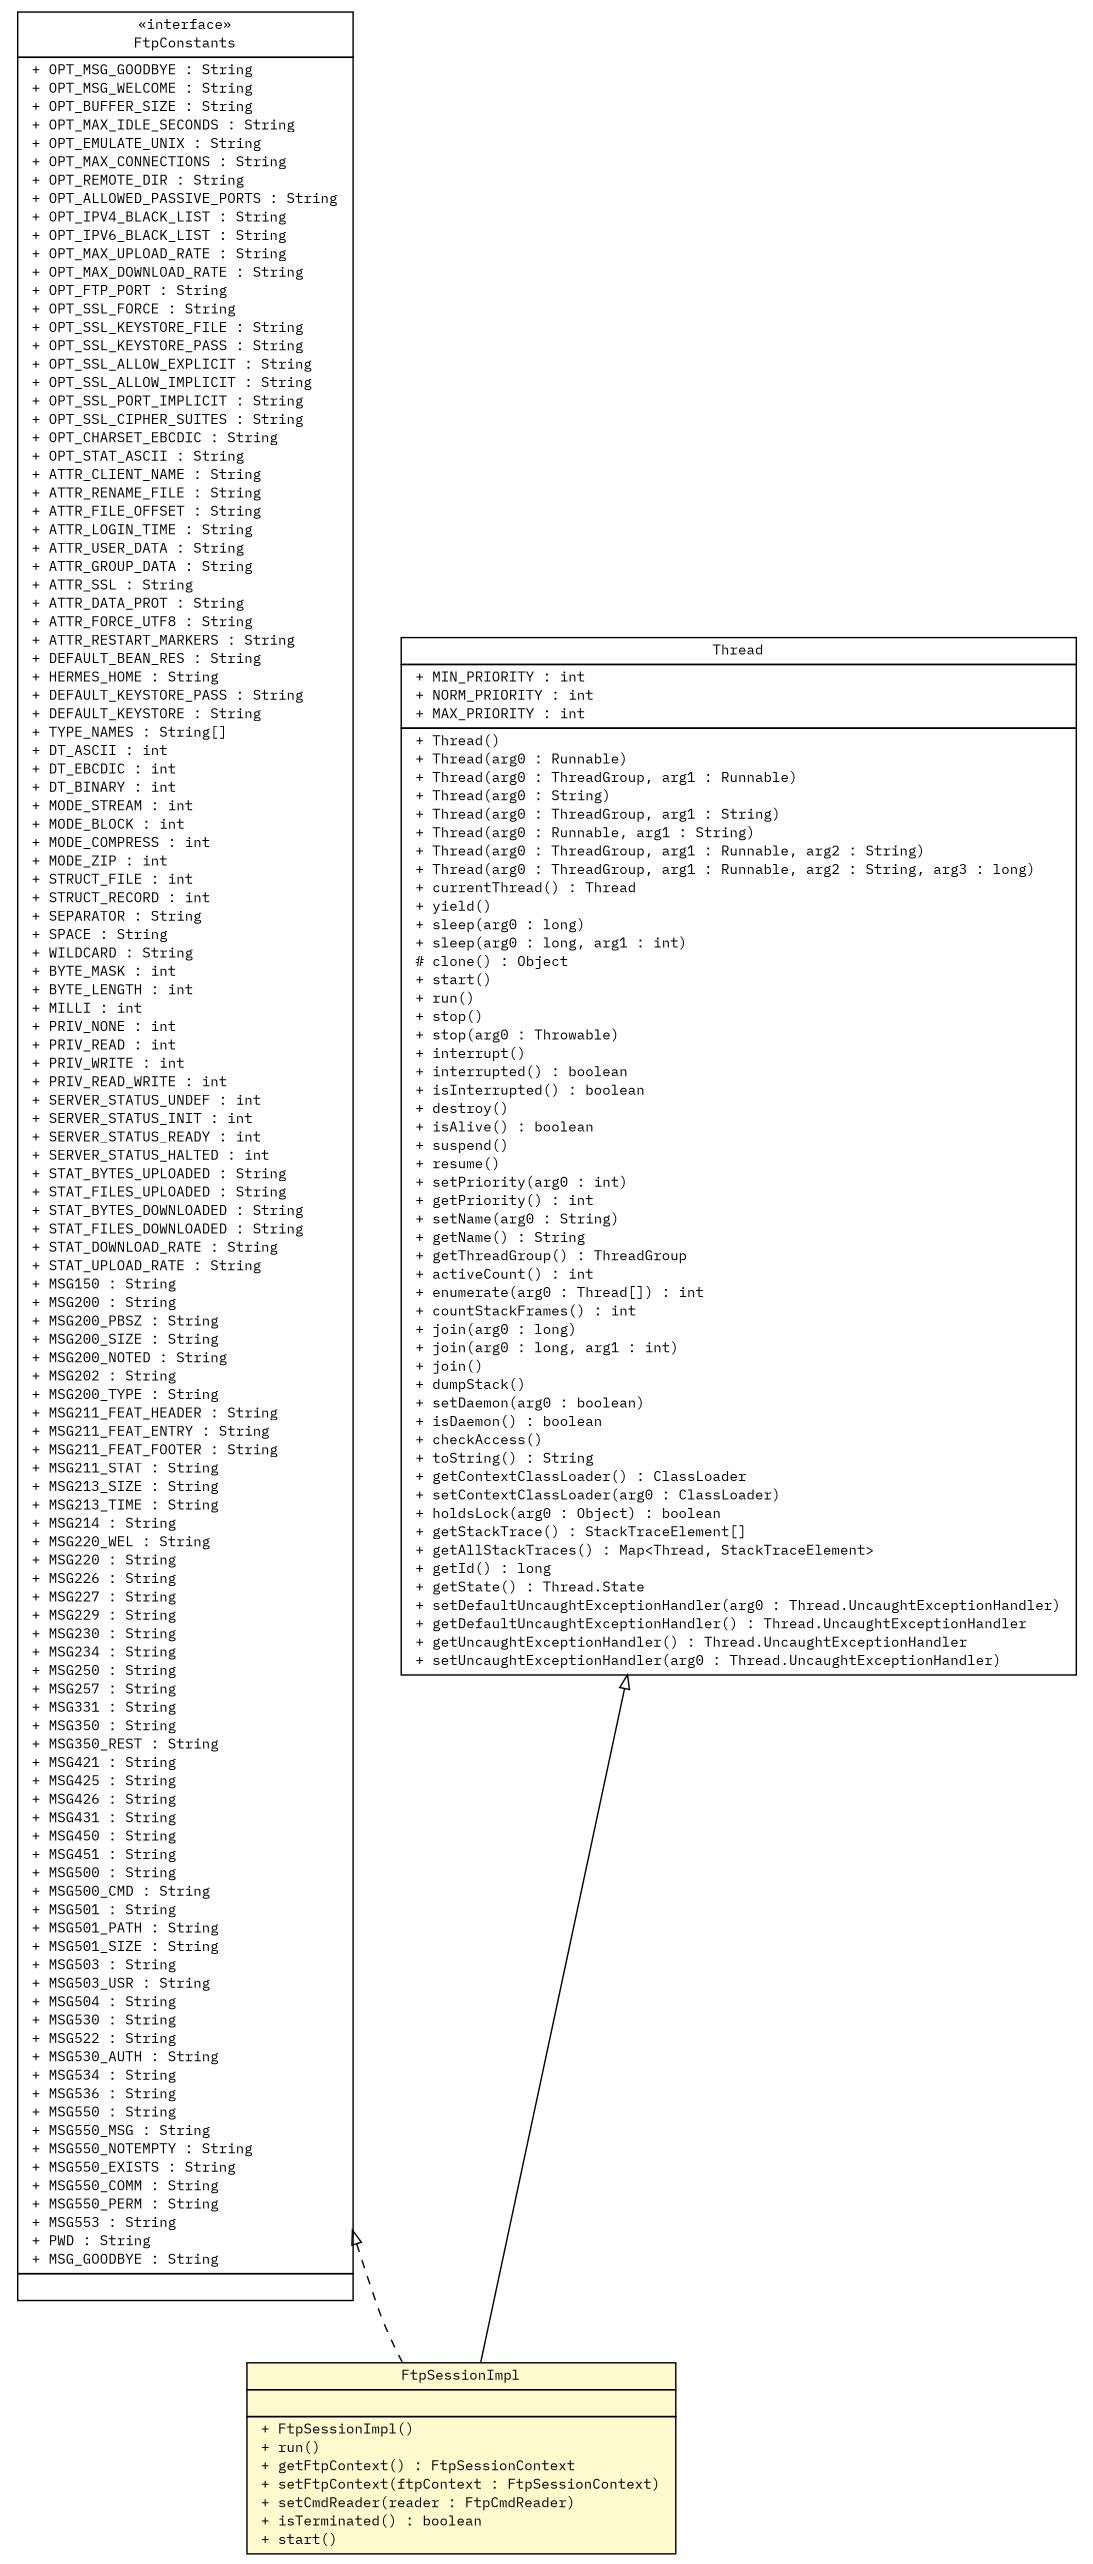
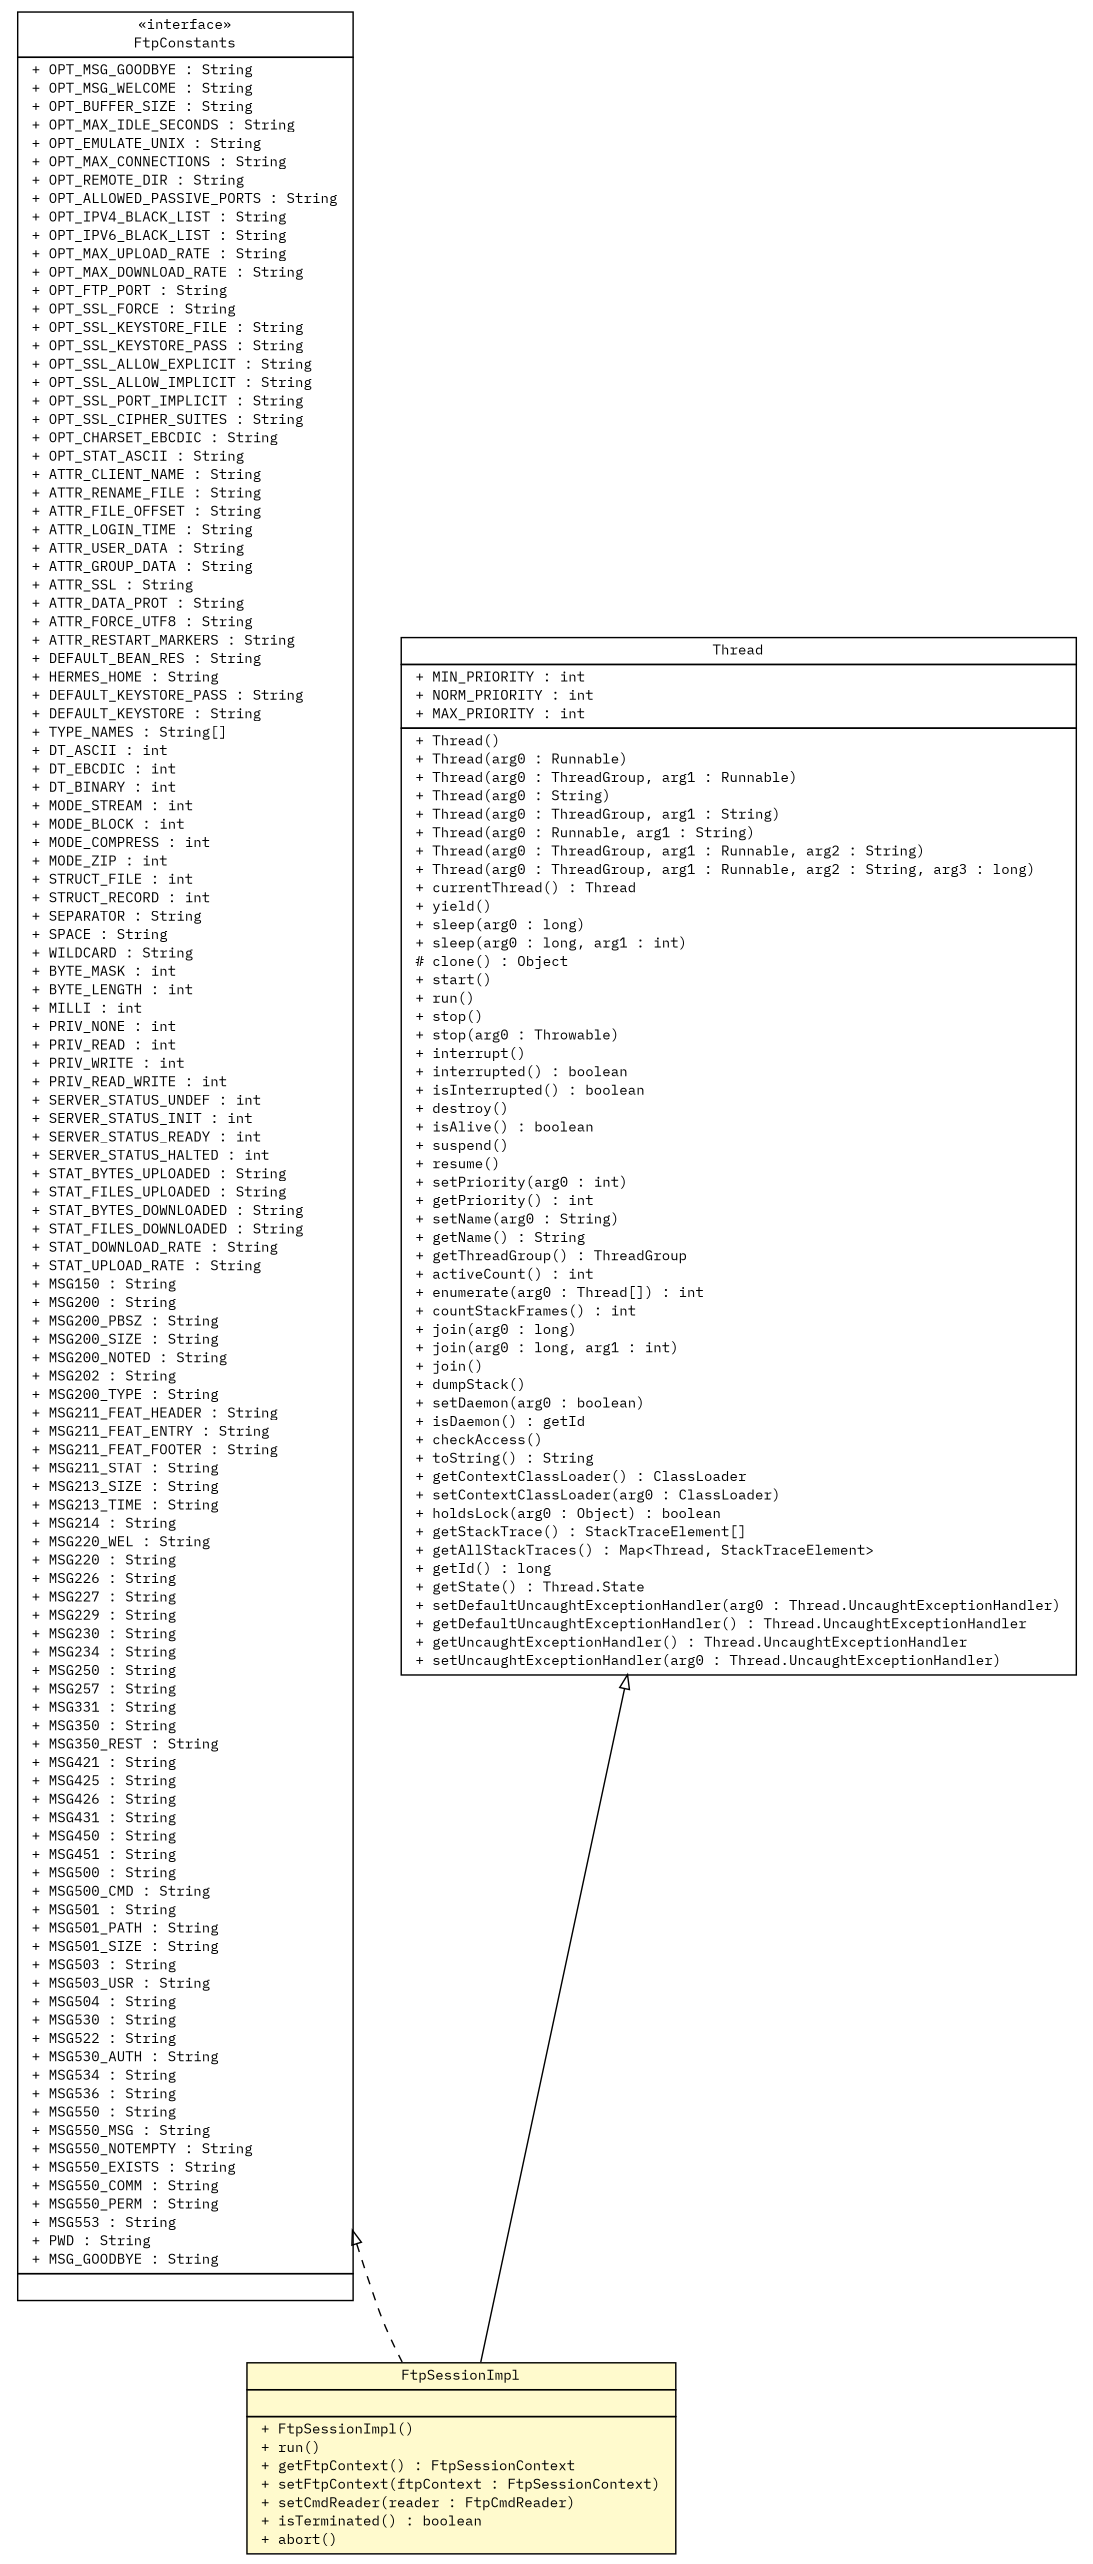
node "Thread": text "+ isDaemon() : boolean" -> "+ isDaemon() : getId"
node "FtpSessionImpl": text "+ start()" -> "+ abort()"
